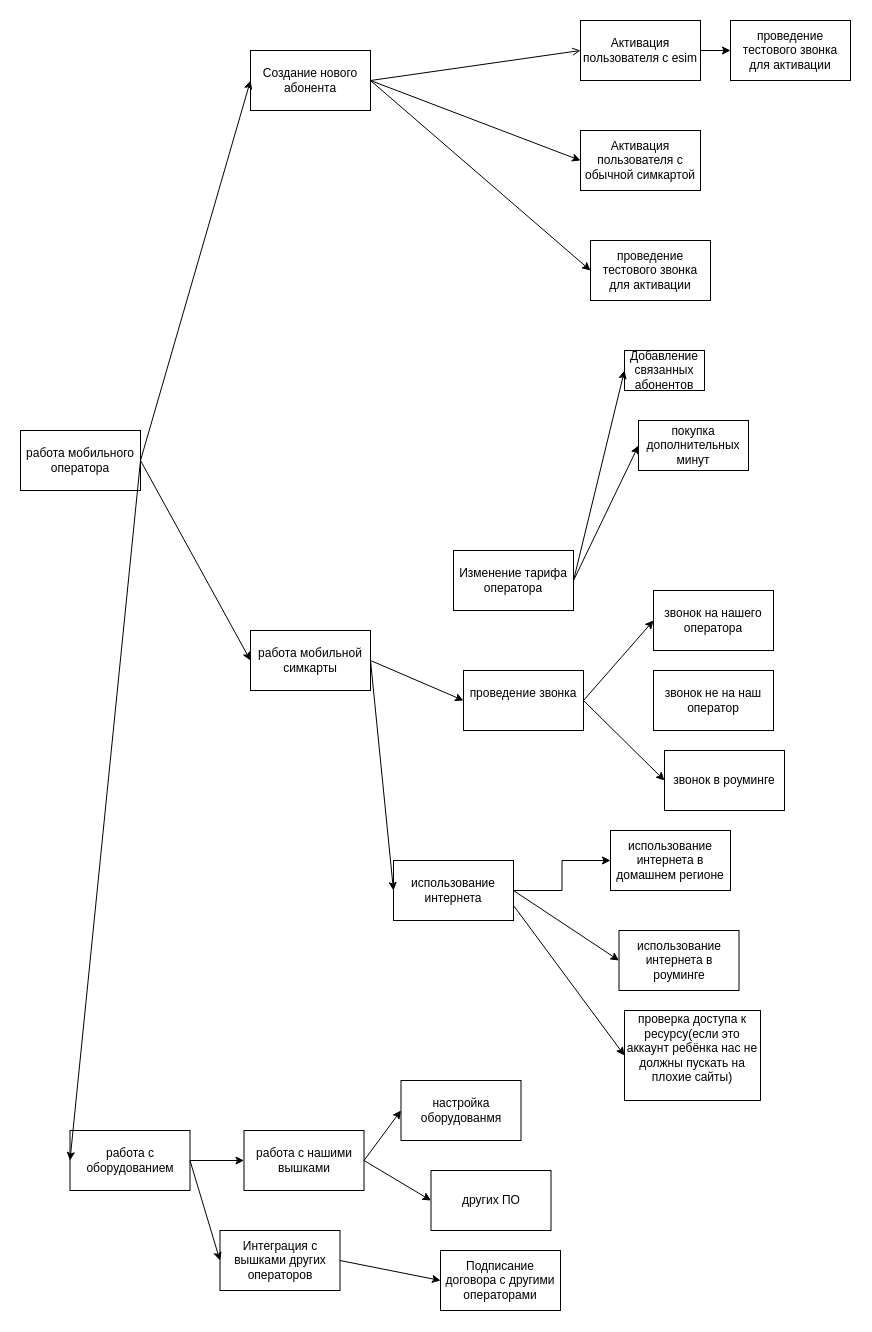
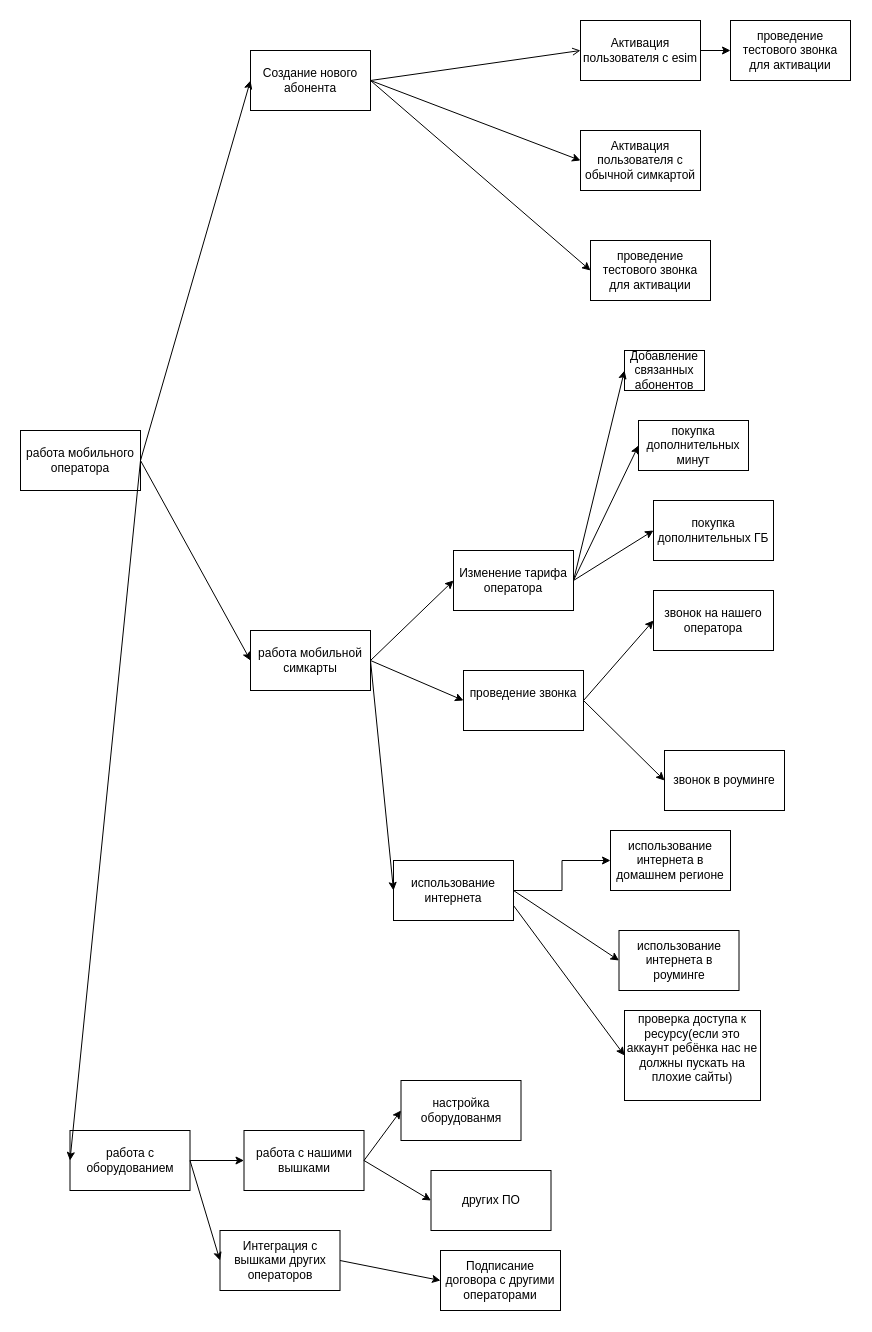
node "покупка дополнительных ГБ": added
edge "Изменение тарифа оператора" -> "покупка дополнительных ГБ": added
edge "работа мобильной симкарты" -> "Изменение тарифа оператора": added
node "звонок не на наш оператор": removed
